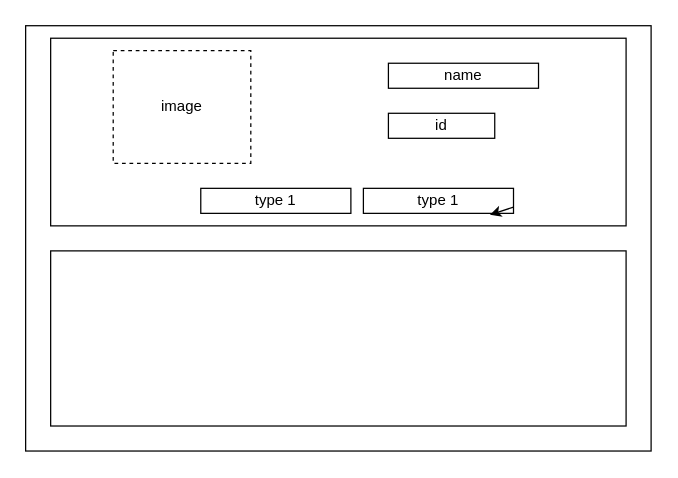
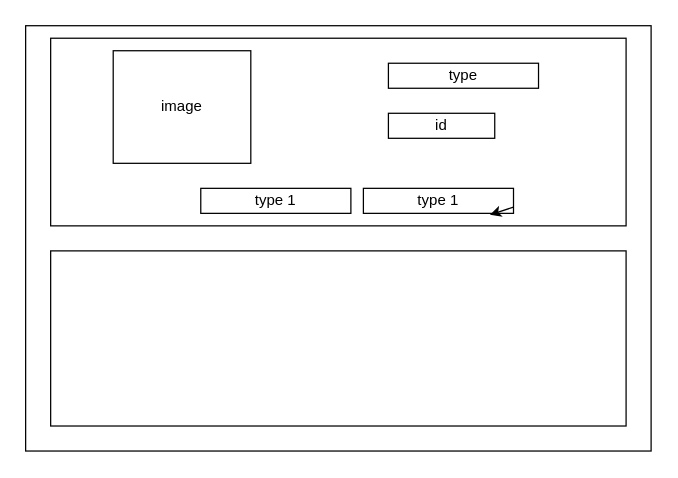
node "name": label "name" -> "type"
node "image": style dashed -> solid
